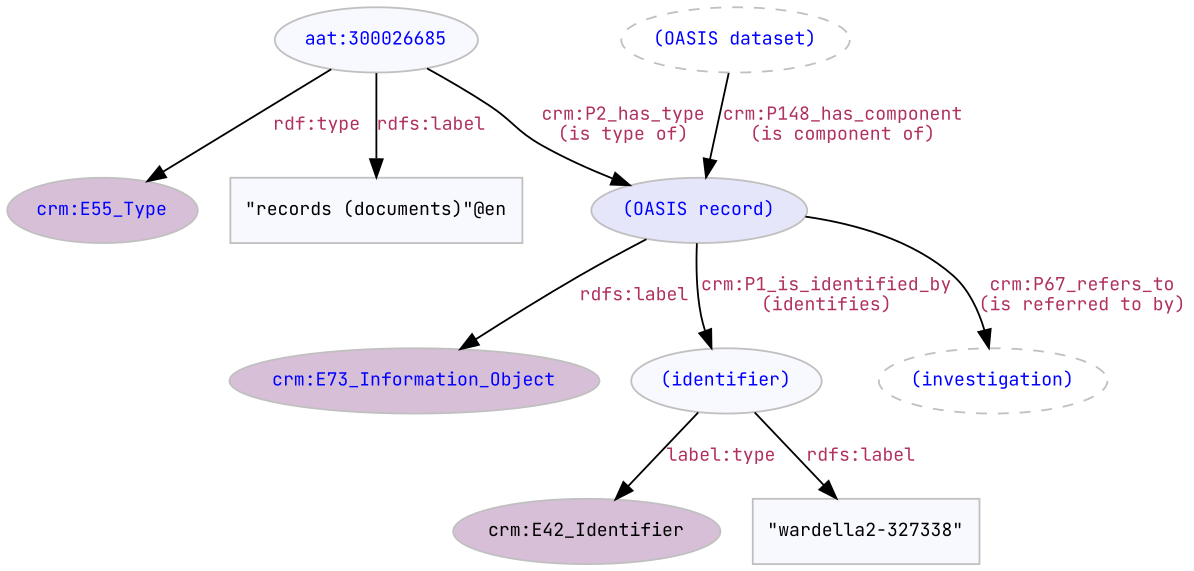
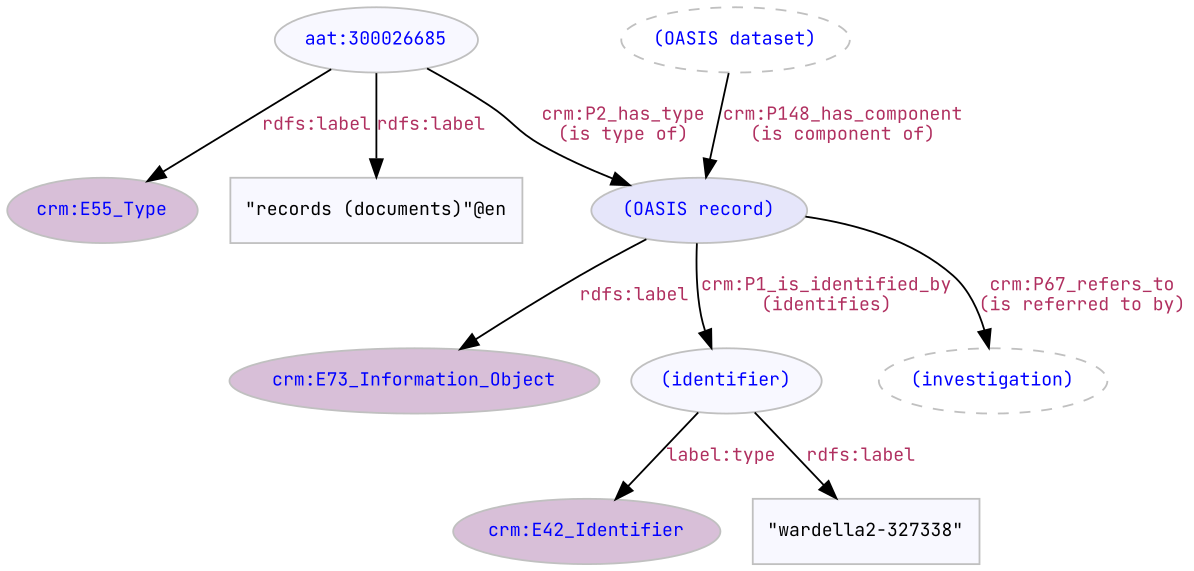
edge "aat:300026685" -> "crm:E55_Type": label "rdf:type" -> "rdfs:label"
node "crm:E42_Identifier": fontcolor black -> blue
